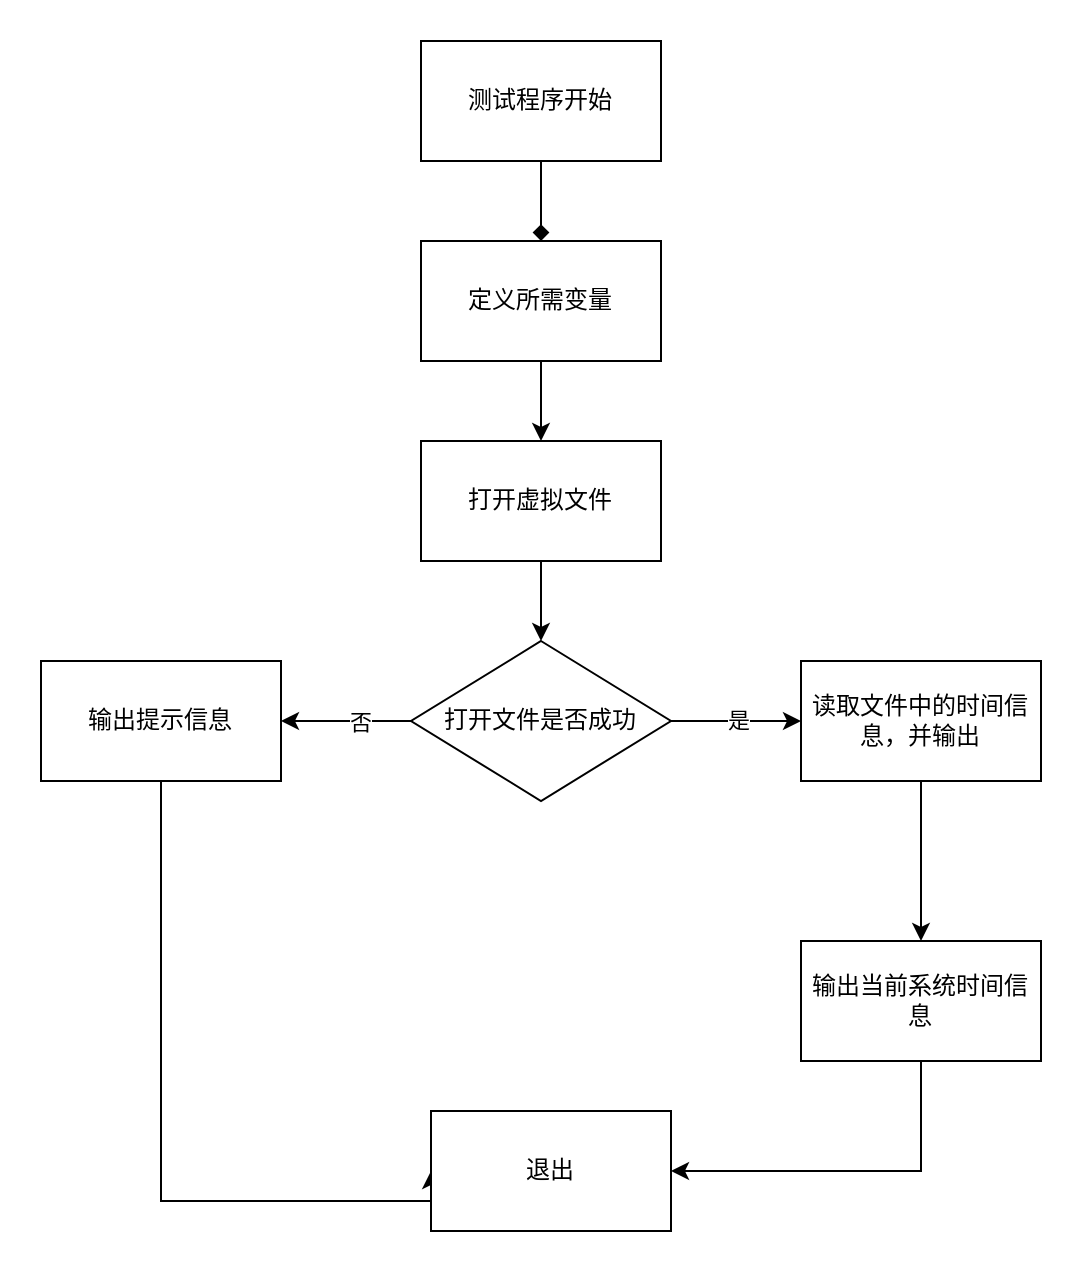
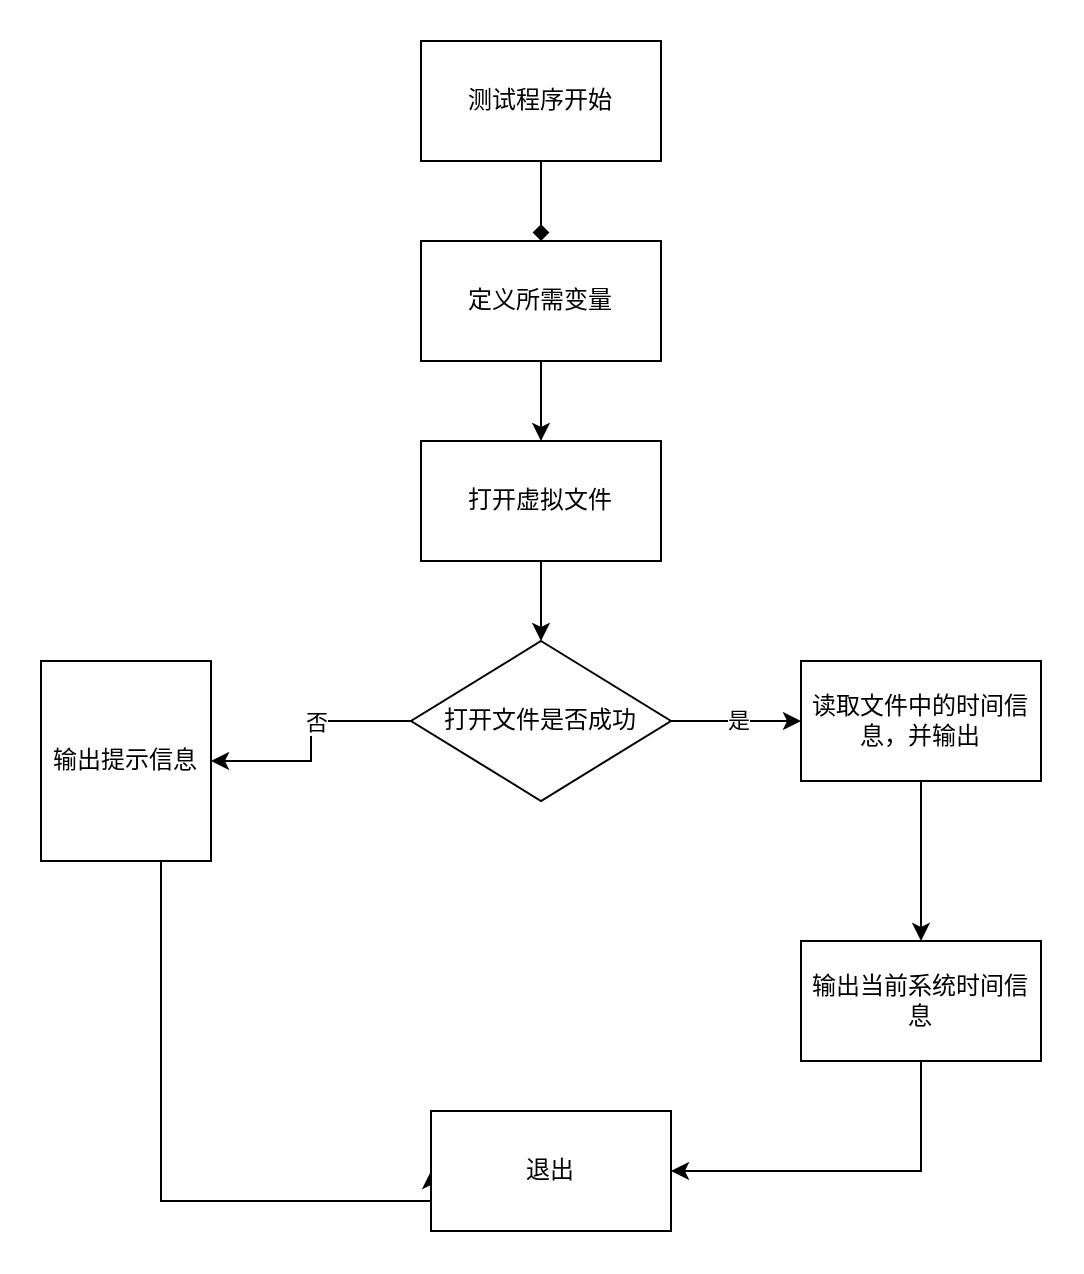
node "输出提示信息": size 240x120 -> 170x200
